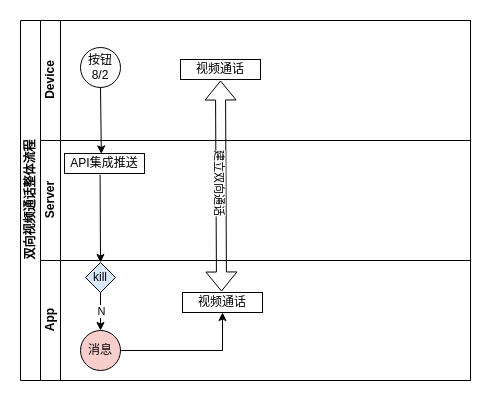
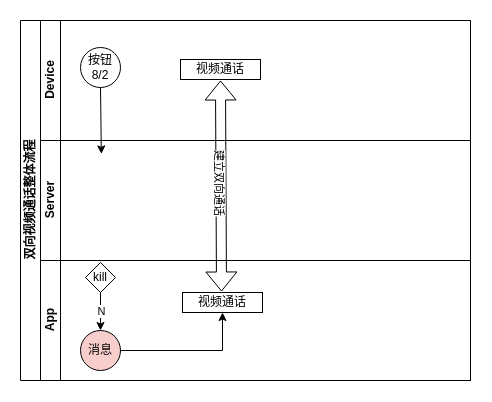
node "API集成推送": removed
edge "API集成推送" -> "kill": removed
node "kill": fillcolor #dae8fc -> #ffffff
